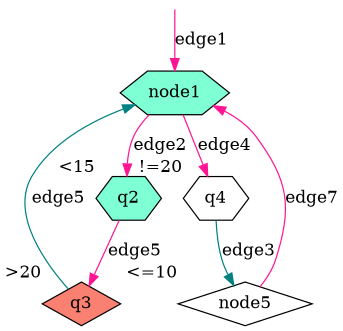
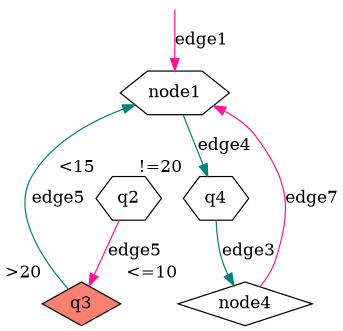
node "node1": fillcolor aquamarine -> white
edge "node1" -> "q2 <15": removed, label "edge2"
edge "node1" -> "q4 !=20": color deeppink -> teal
node "q2 <15": fillcolor aquamarine -> white
node "node5 <=10": label "node5 <=10" -> "node4 <=10"
